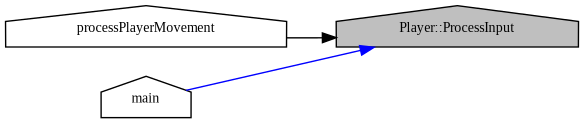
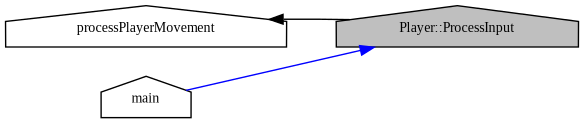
edge "processPlayerMovement" -> "Player::ProcessInput": reversed
